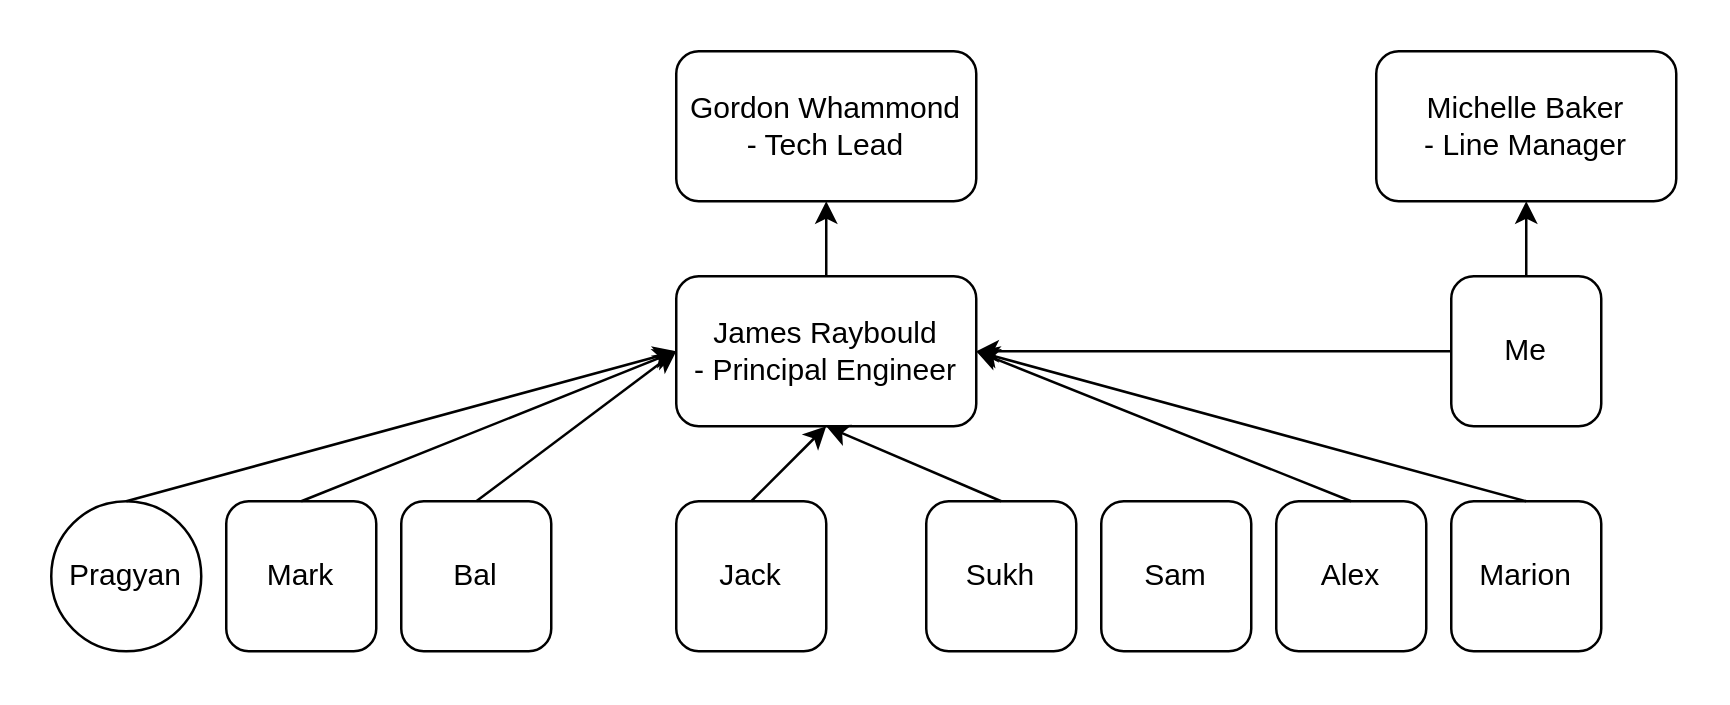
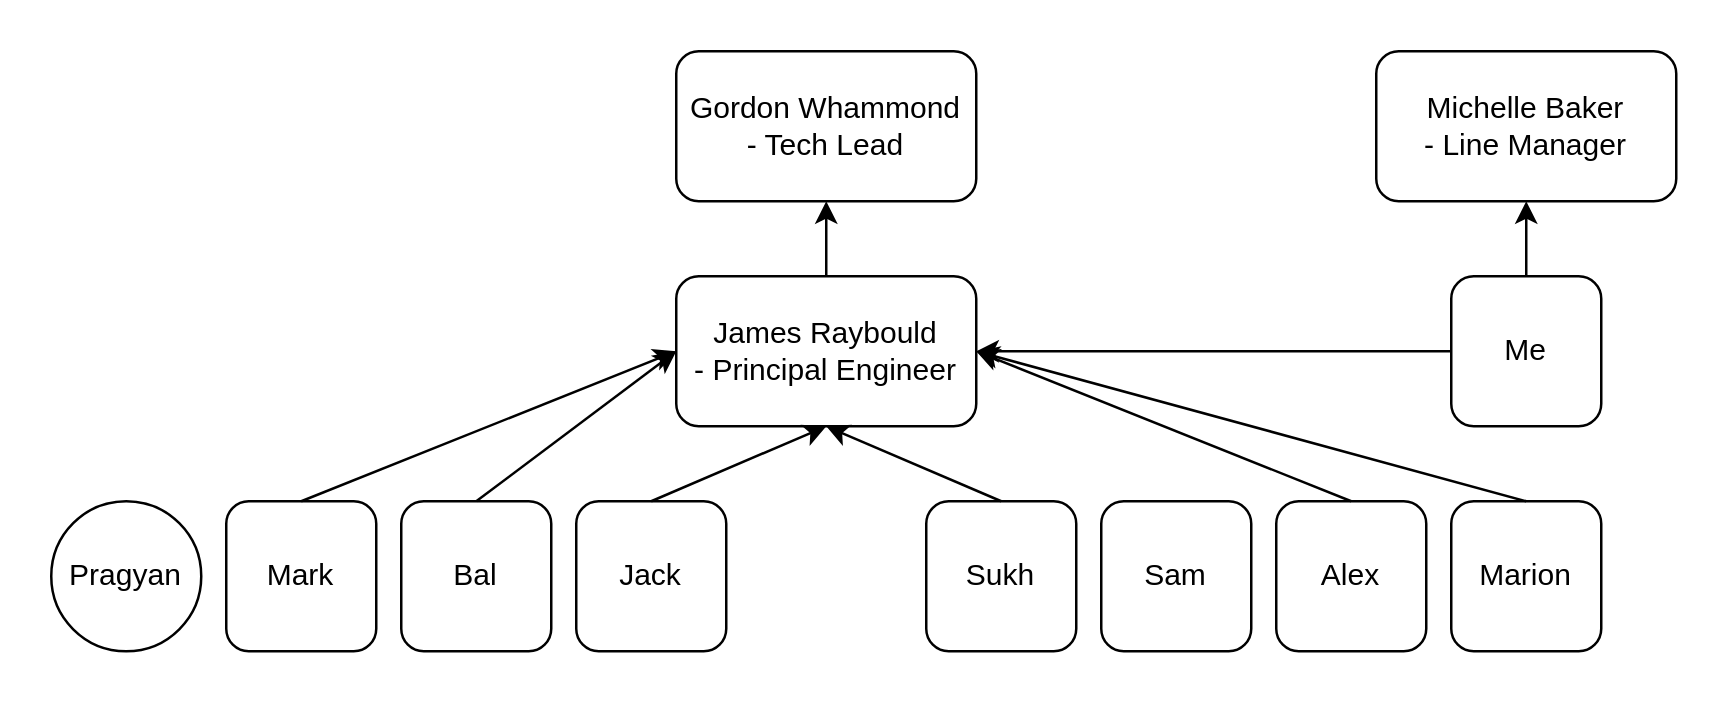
edge "Pragyan" -> "James Raybould - Principal Engineer": removed
node "Jack": moved (751, 576) -> (651, 576)
